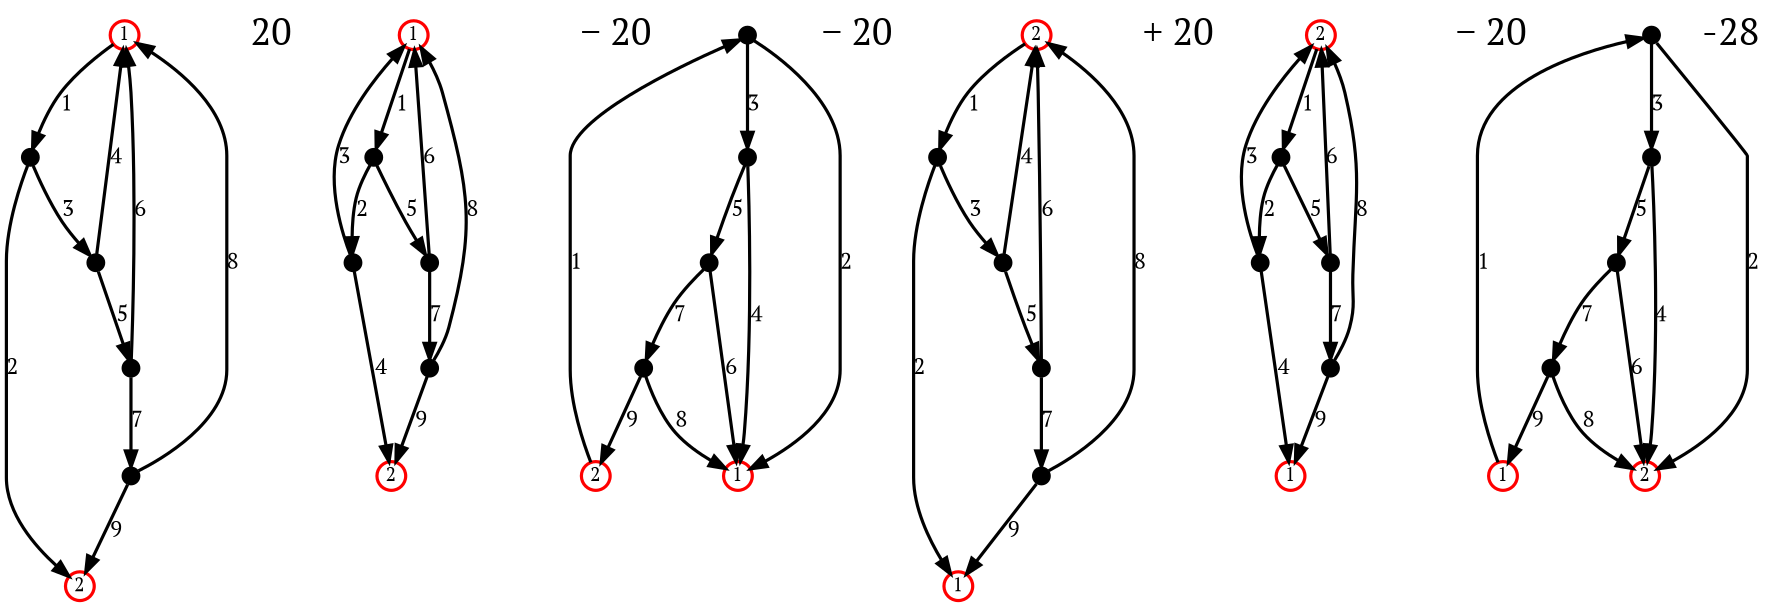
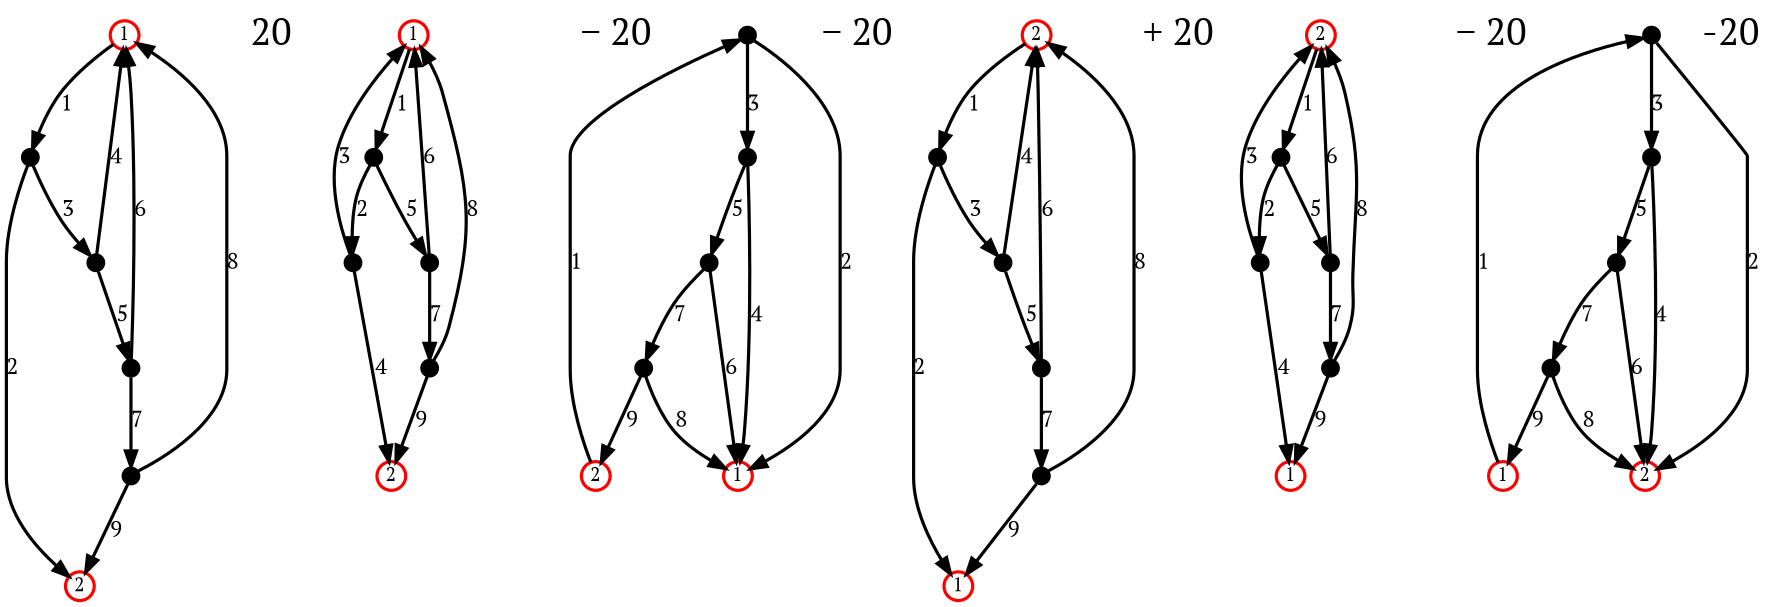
node "-28": label "-28" -> "-20"
